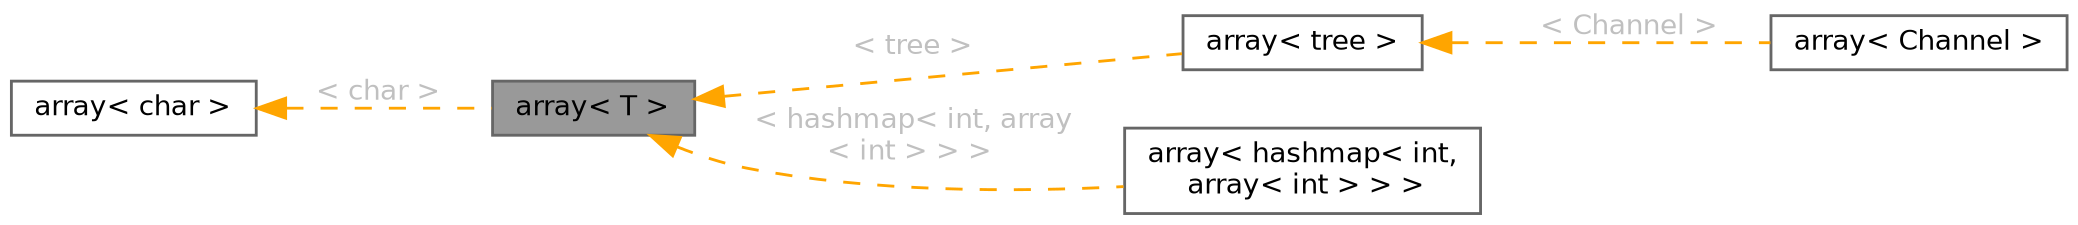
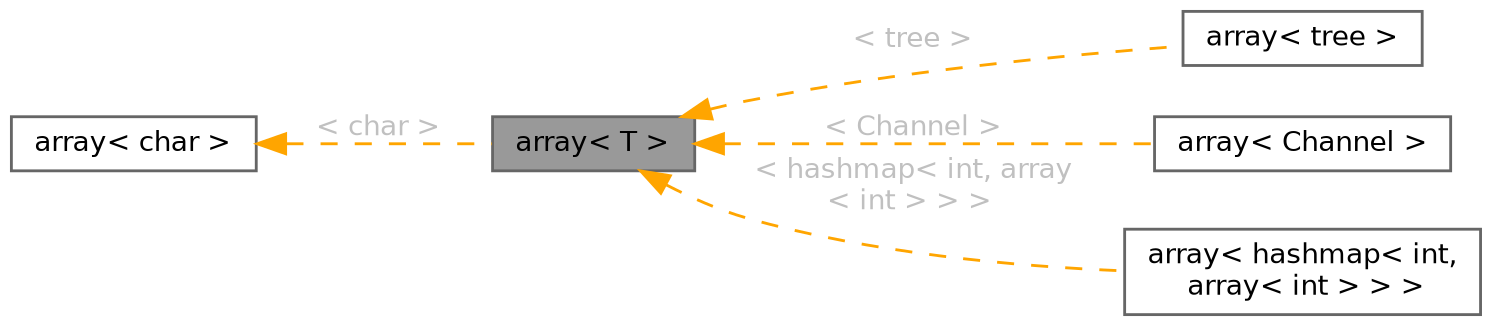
edge "array< Channel >" -> "array< tree >": now "array< Channel >" -> "array< T >"
